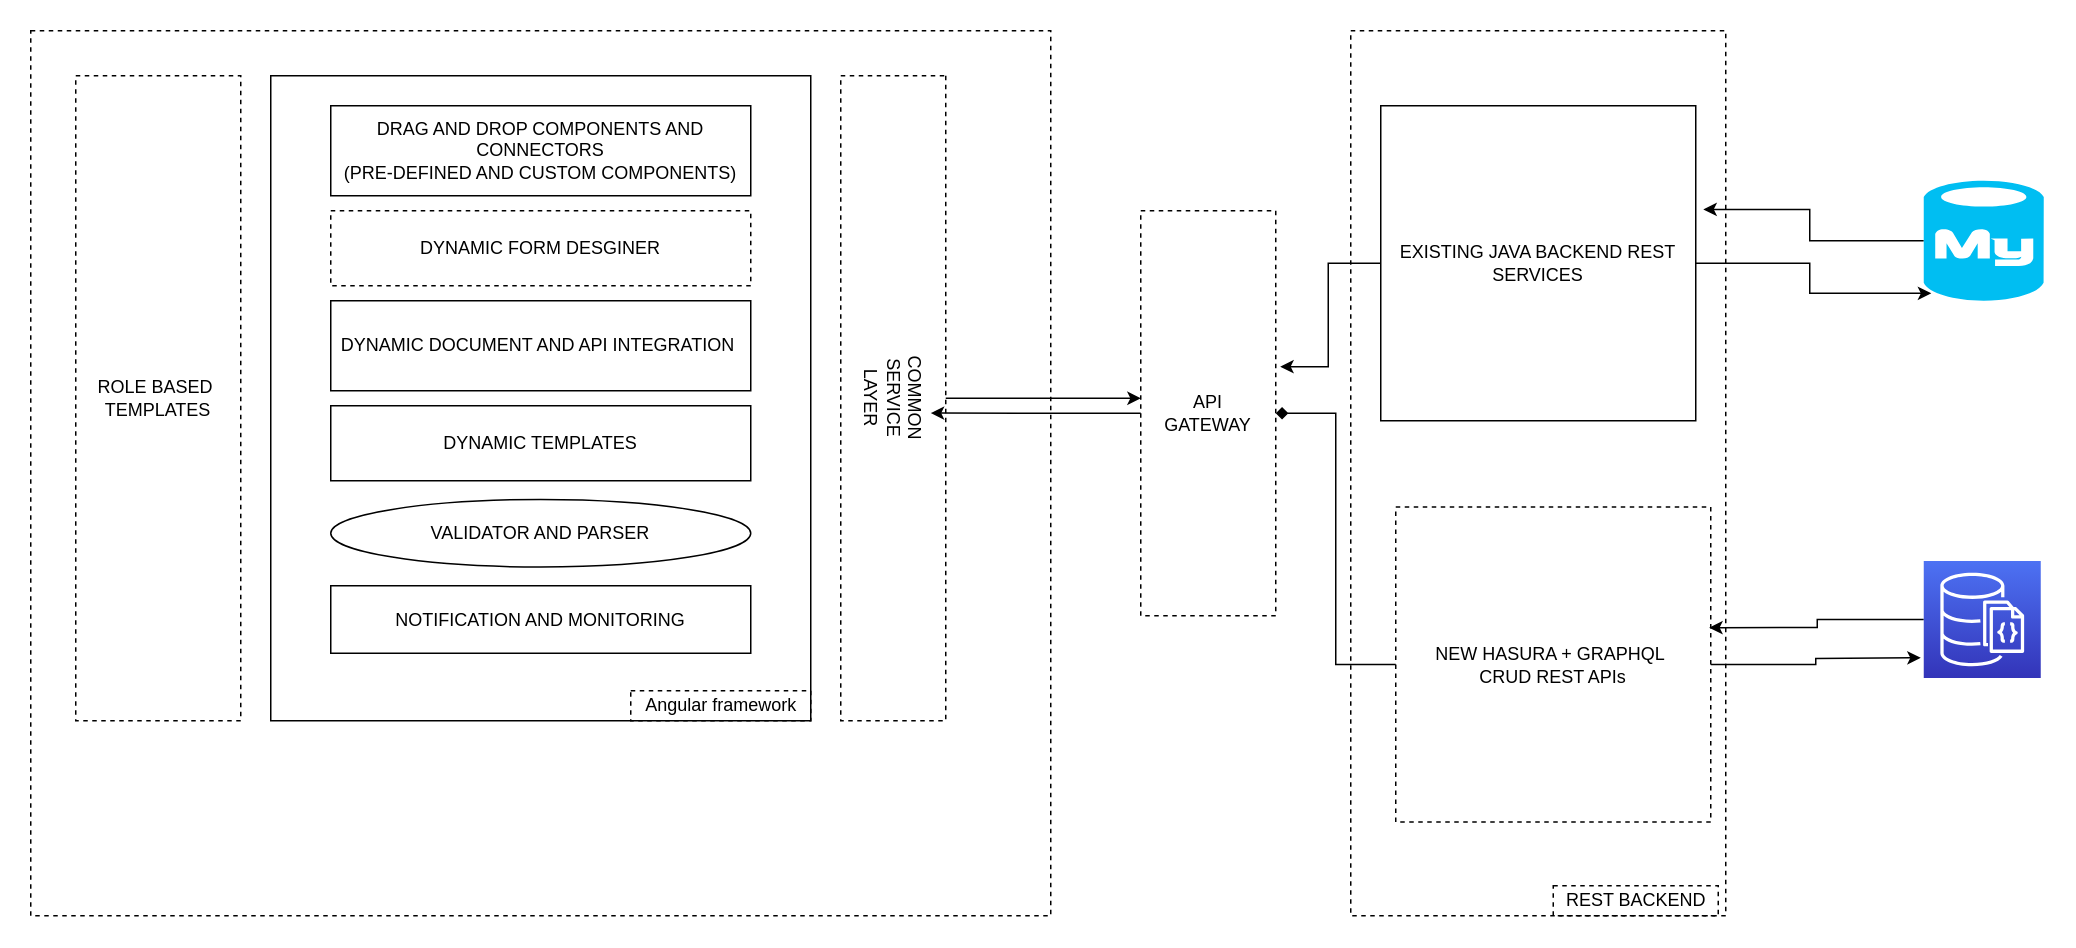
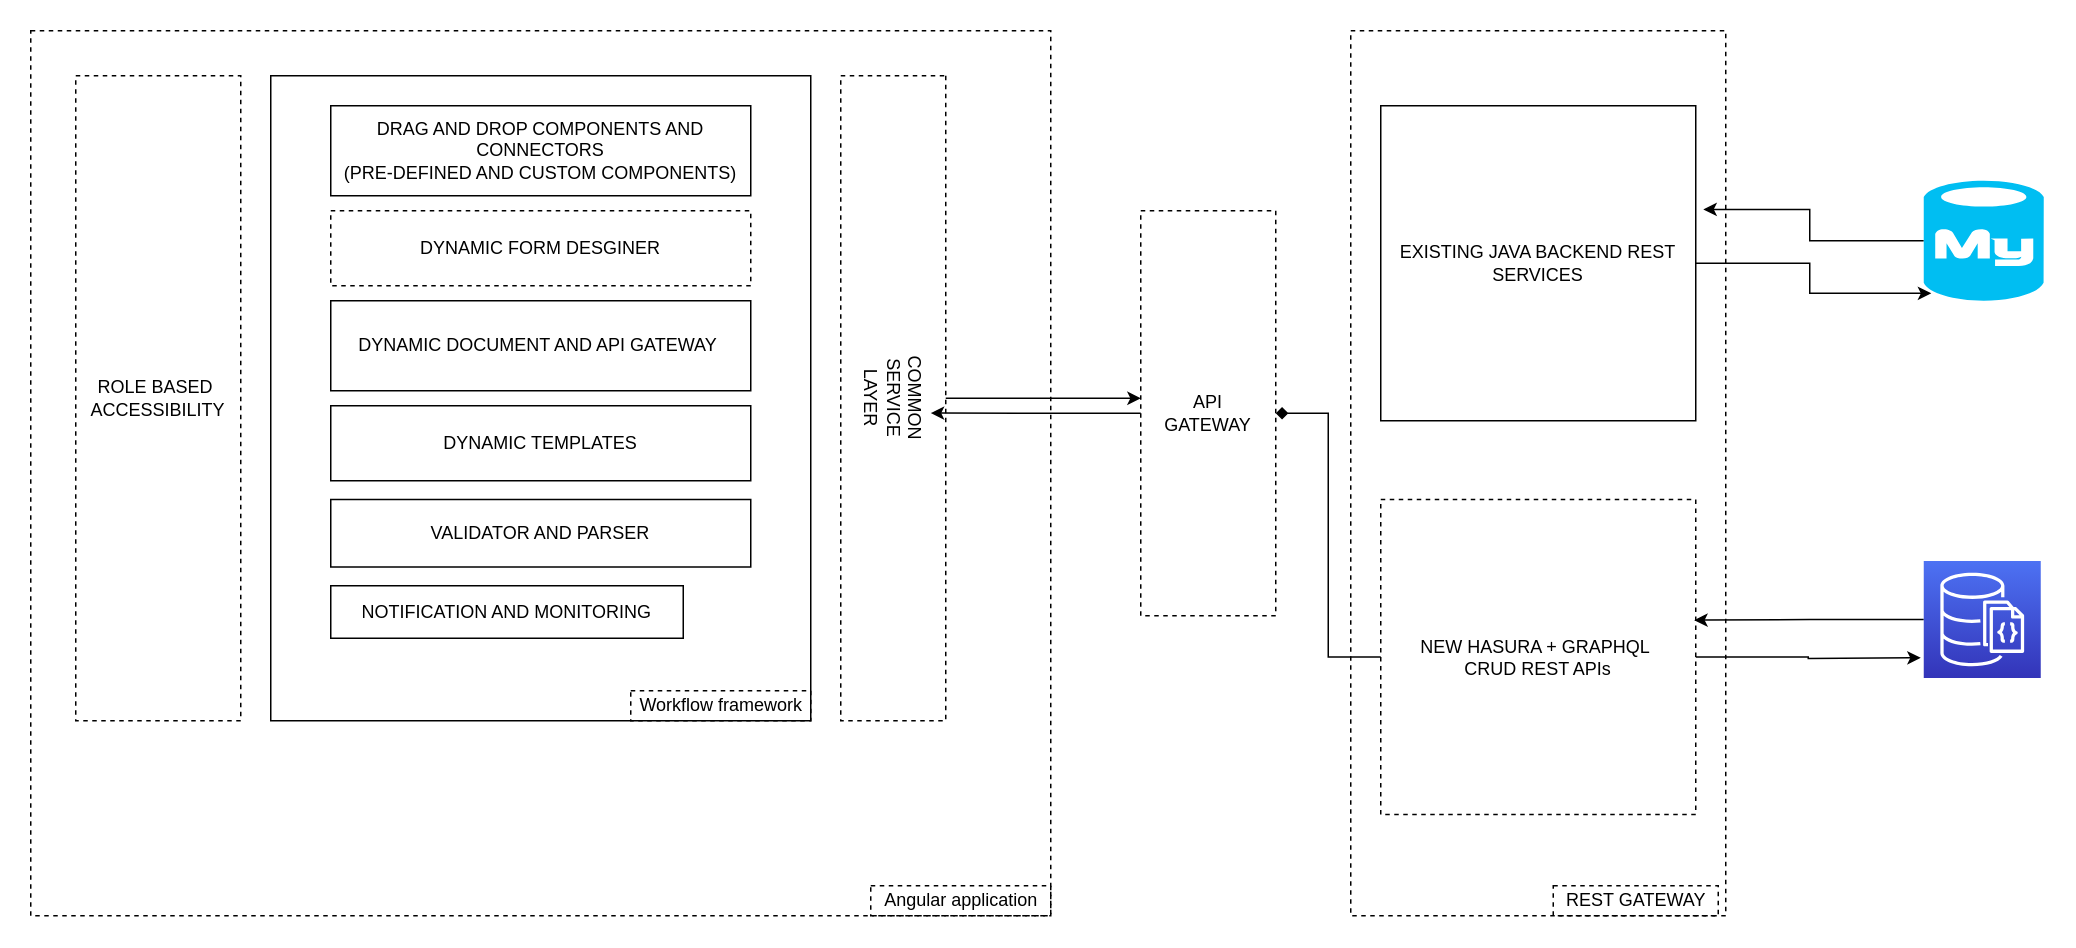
edge "EXISTING JAVA BACKEND REST SERVICES" -> "API GATEWAY": removed
node "DYNAMIC DOCUMENT AND API INTEGRATION": label "DYNAMIC DOCUMENT AND API INTEGRATION" -> "DYNAMIC DOCUMENT AND API GATEWAY"
node "ROLE BASED TEMPLATES": label "ROLE BASED TEMPLATES" -> "ROLE BASED ACCESSIBILITY"
node "VALIDATOR AND PARSER": shape ellipse -> rectangle
node "NOTIFICATION AND MONITORING": size 420x68 -> 353x53
node "NEW HASURA + GRAPHQL CRUD REST APIs": moved (1553, 665) -> (1538, 657)
node "Angular framework": label "Angular framework" -> "Workflow framework"
node "Angular application": added
node "REST BACKEND": label "REST BACKEND" -> "REST GATEWAY"
